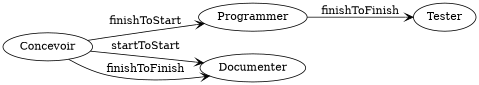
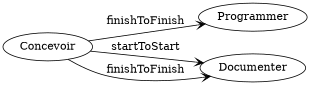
node "Tester": removed
edge "Concevoir" -> "Programmer": label "finishToStart" -> "finishToFinish"
